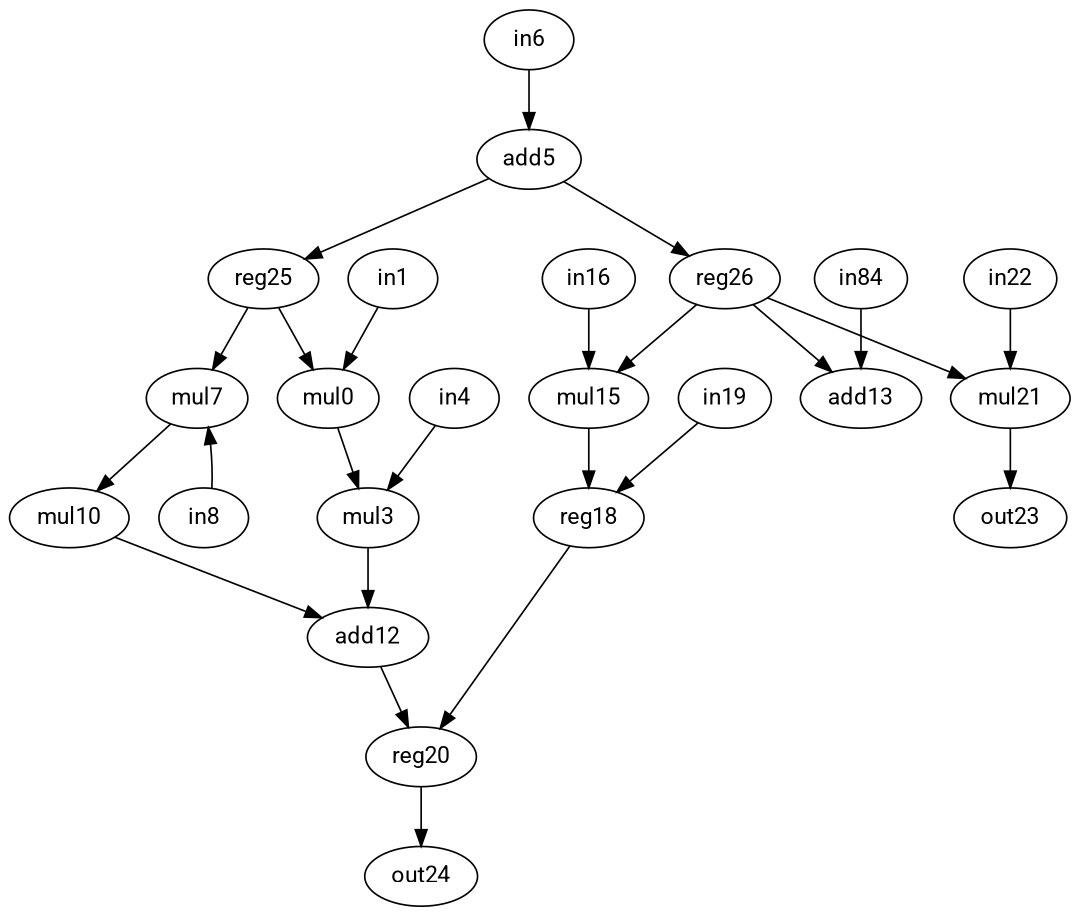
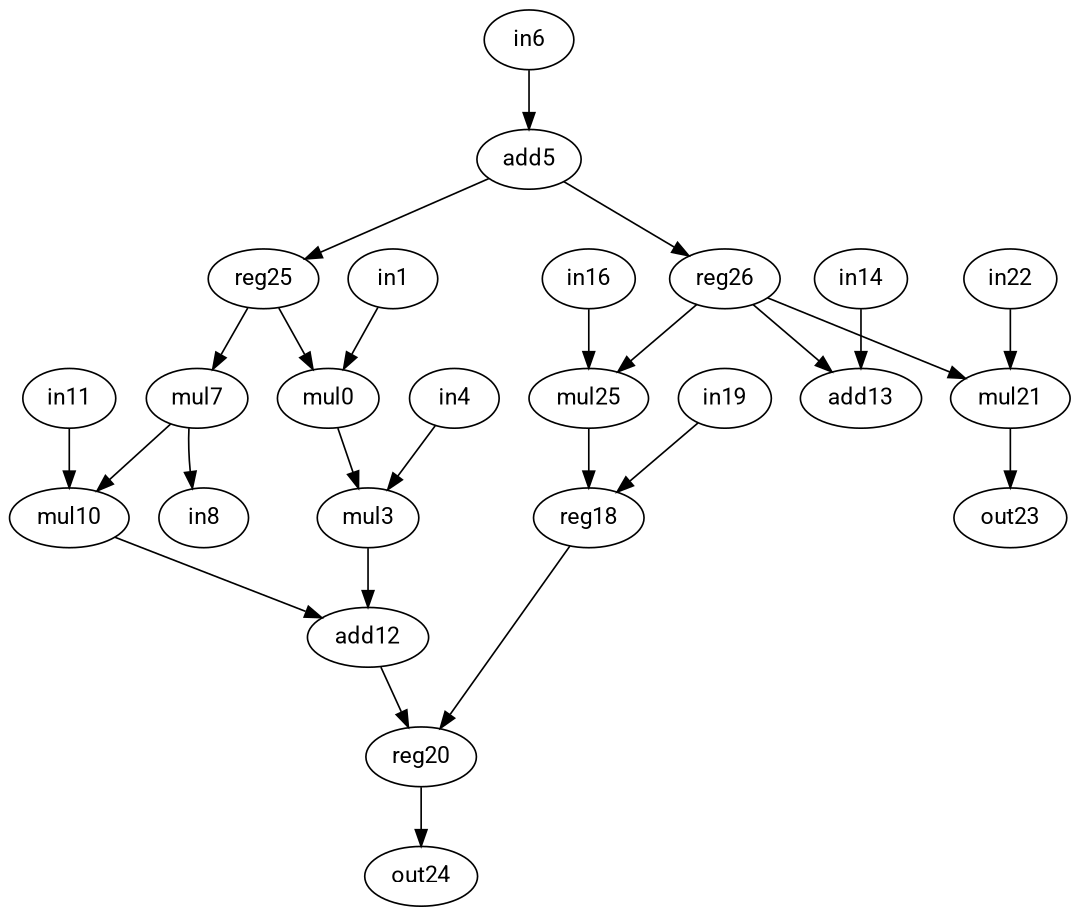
node "in84": label "in84" -> "in14"
node "in11": added
node "mul15": label "mul15" -> "mul25"
edge "in8" -> "mul7": reversed
